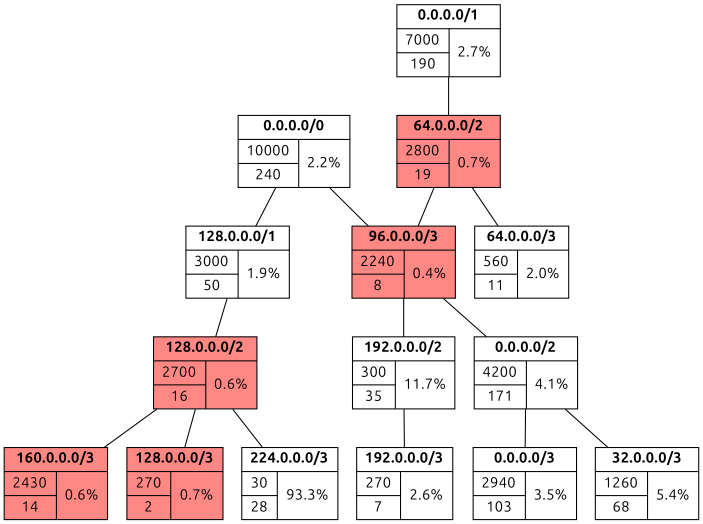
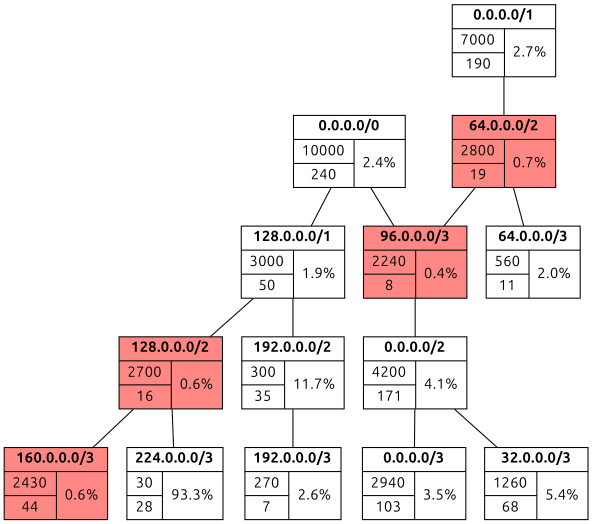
node "0.0.0.0/0": text "2.2%" -> "2.4%"
edge "96.0.0.0/3" -- "192.0.0.0/2": now "128.0.0.0/1" -- "192.0.0.0/2"
node "128.0.0.0/3": removed
node "160.0.0.0/3": text "14" -> "44"
